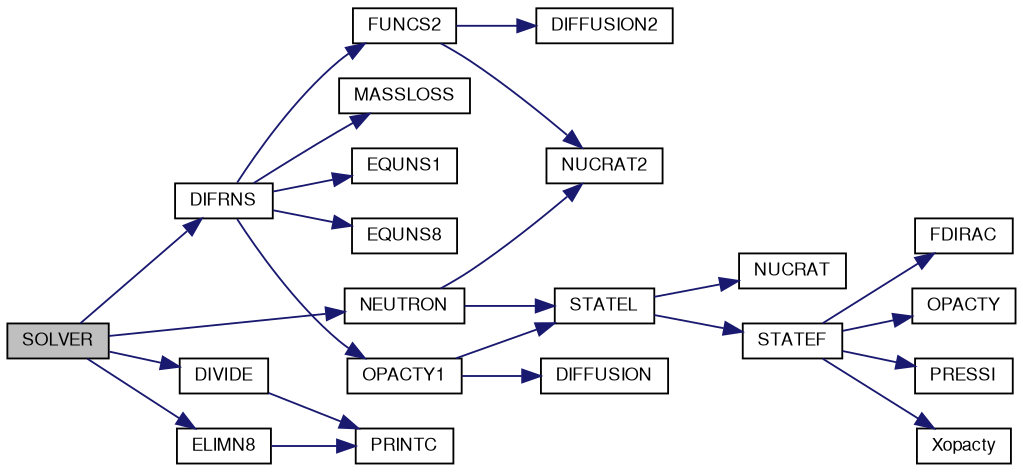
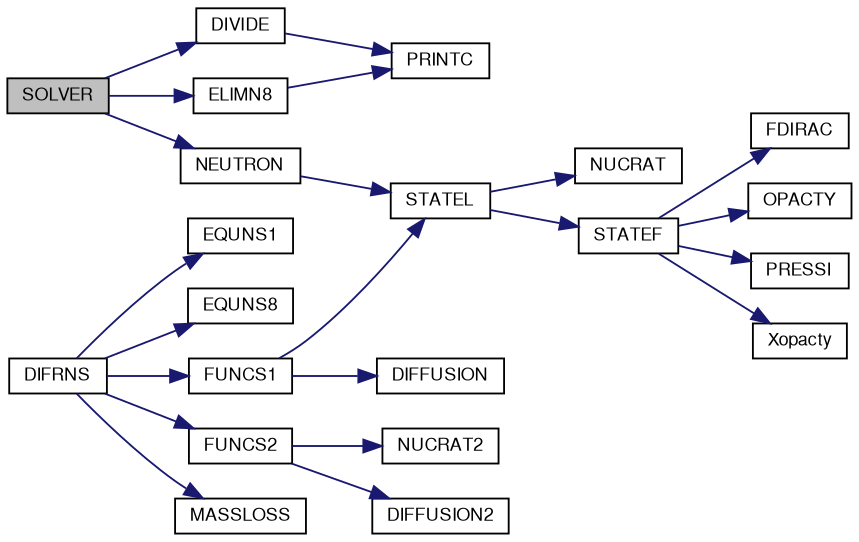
edge "NEUTRON" -> "NUCRAT2": removed
edge "SOLVER" -> "DIFRNS": removed
node "OPACTY1": label "OPACTY1" -> "FUNCS1"
